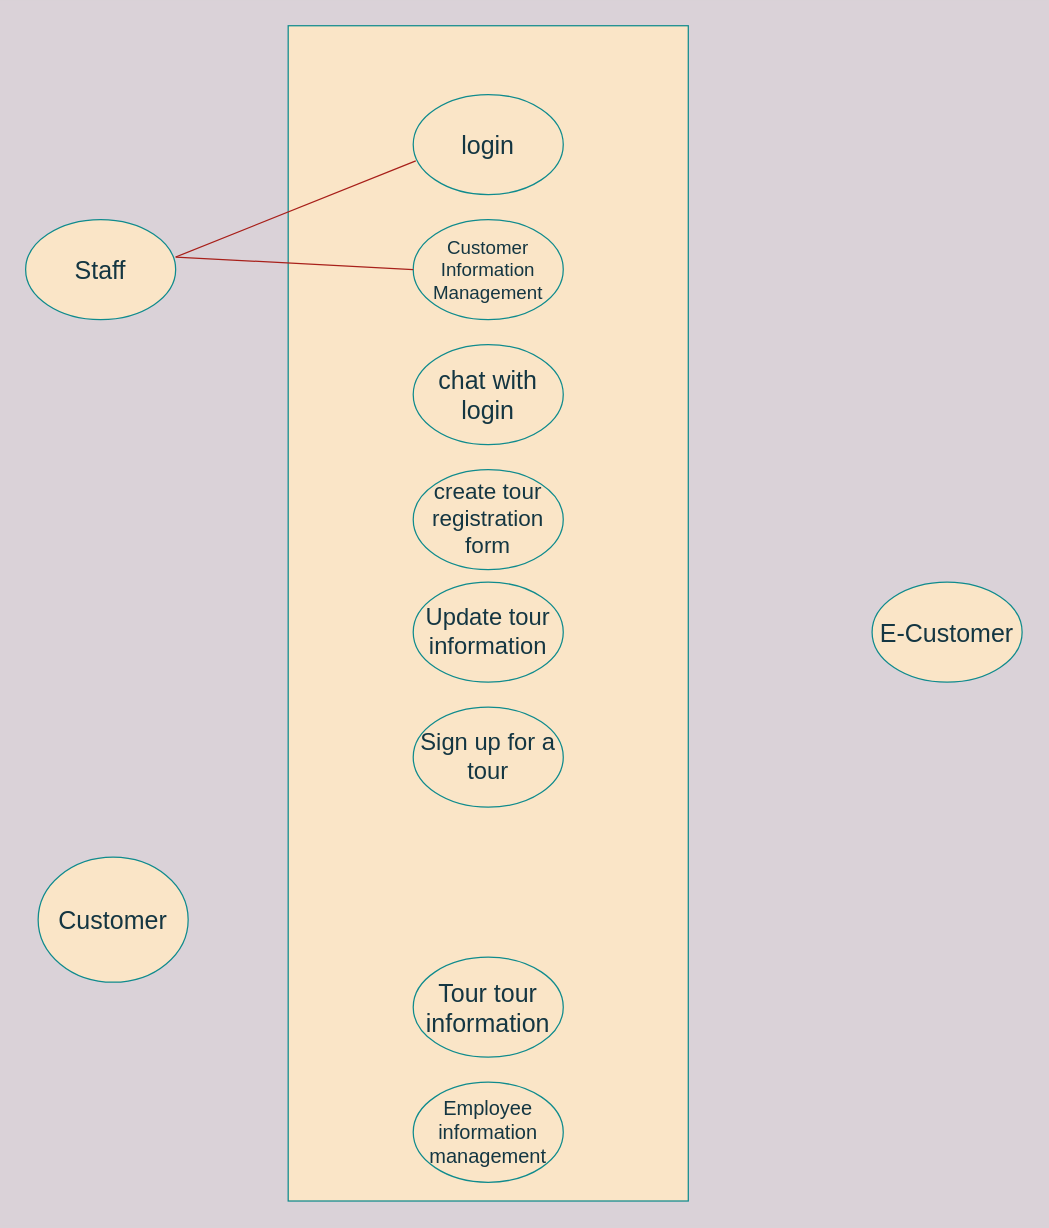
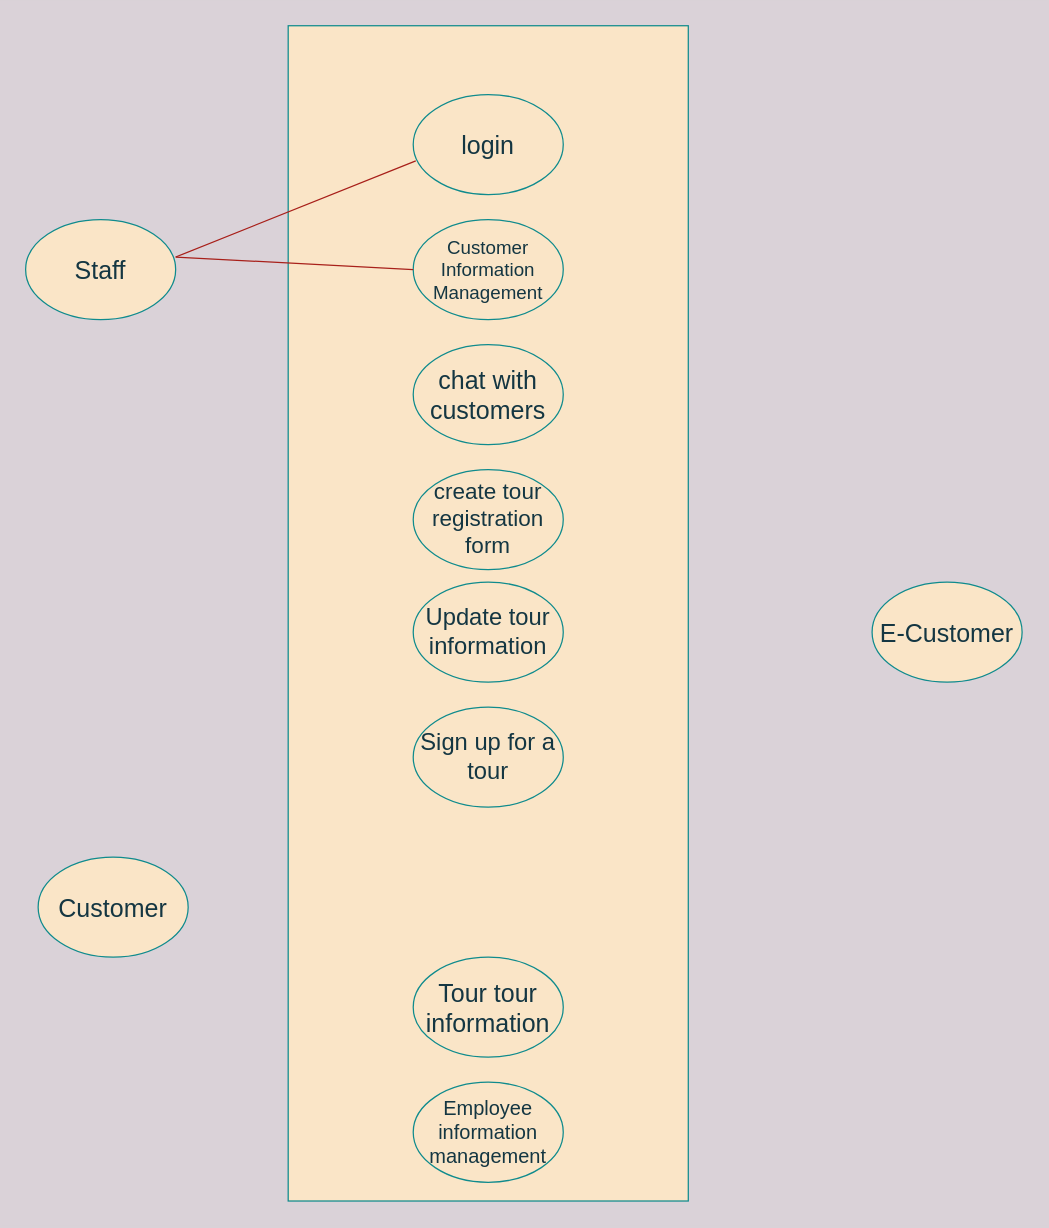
node "chat with login": label "chat with login" -> "chat with customers"
node "Customer": size 150x125 -> 150x100
